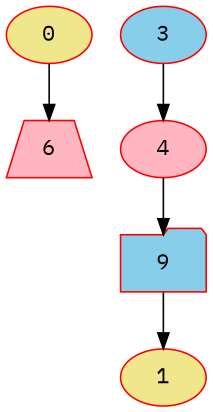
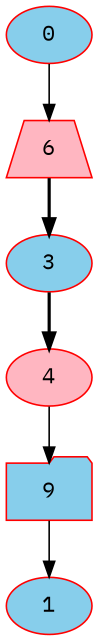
node "0": fillcolor khaki -> skyblue
edge "3" -> "4": style solid -> bold
edge "6" -> "3": added
node "1": fillcolor khaki -> skyblue
